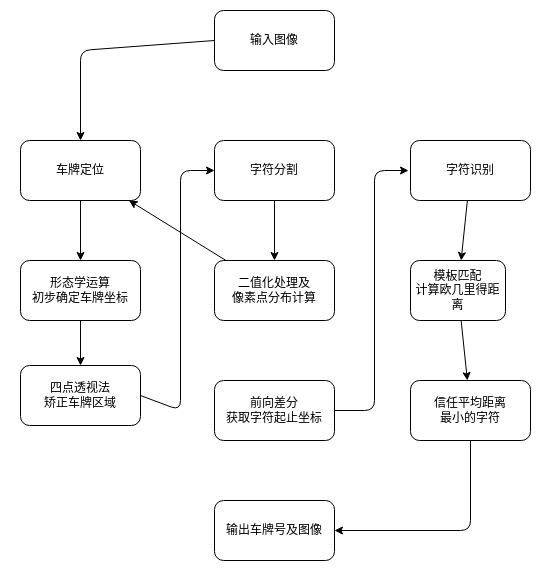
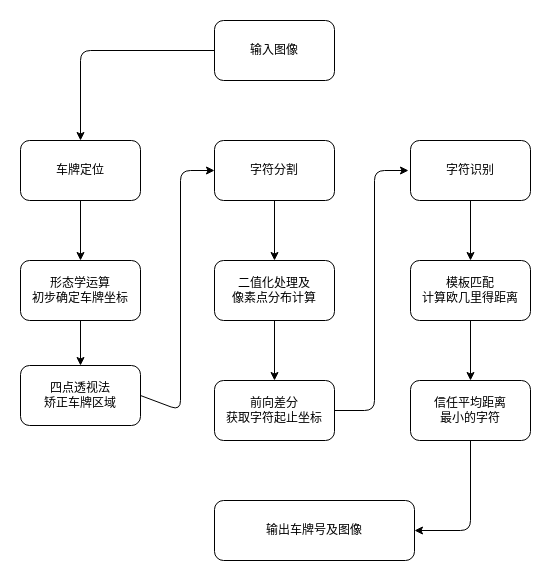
node "输入图像": moved (275, 41) -> (275, 51)
edge "二值化处理及 像素点分布计算" -> "车牌定位": now "二值化处理及 像素点分布计算" -> "前向差分 获取字符起止坐标"
node "模板匹配 计算欧几里得距离": size 95x60 -> 120x60
node "输出车牌号及图像": size 120x60 -> 200x60
